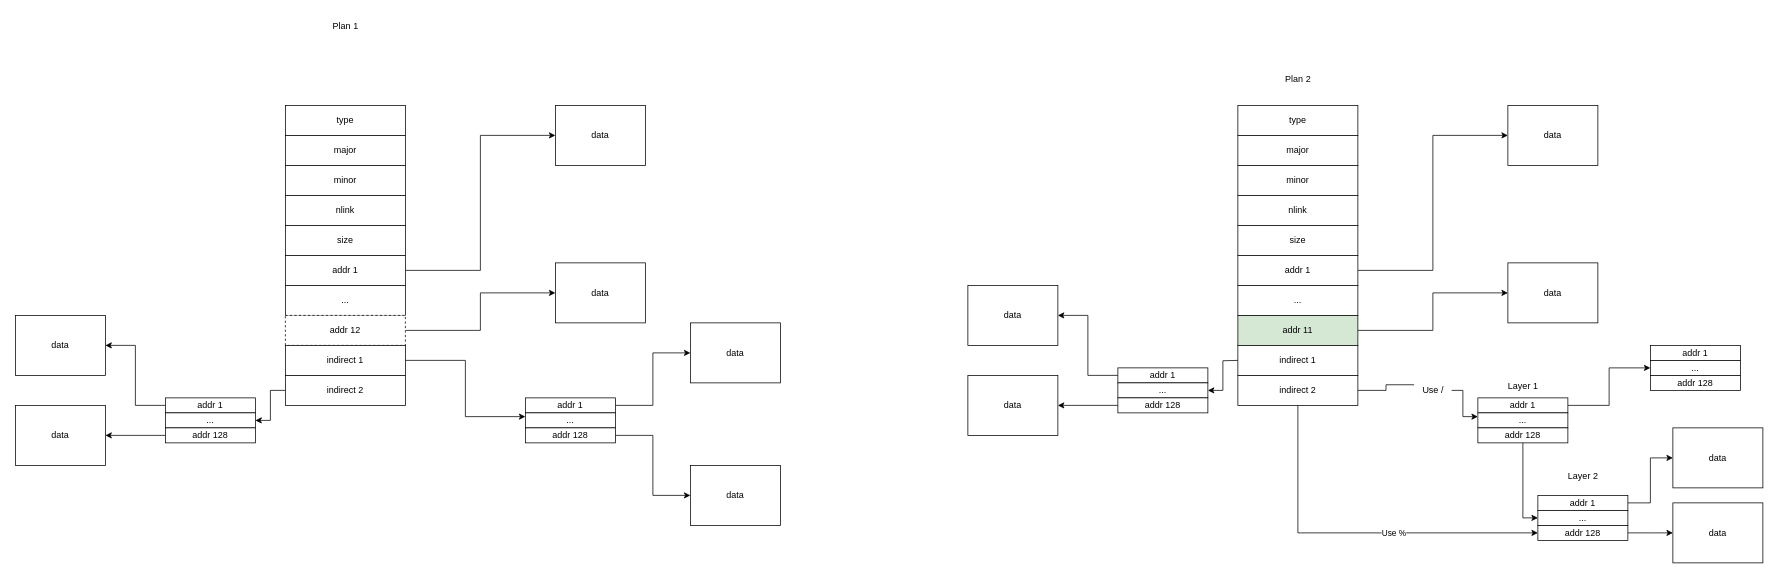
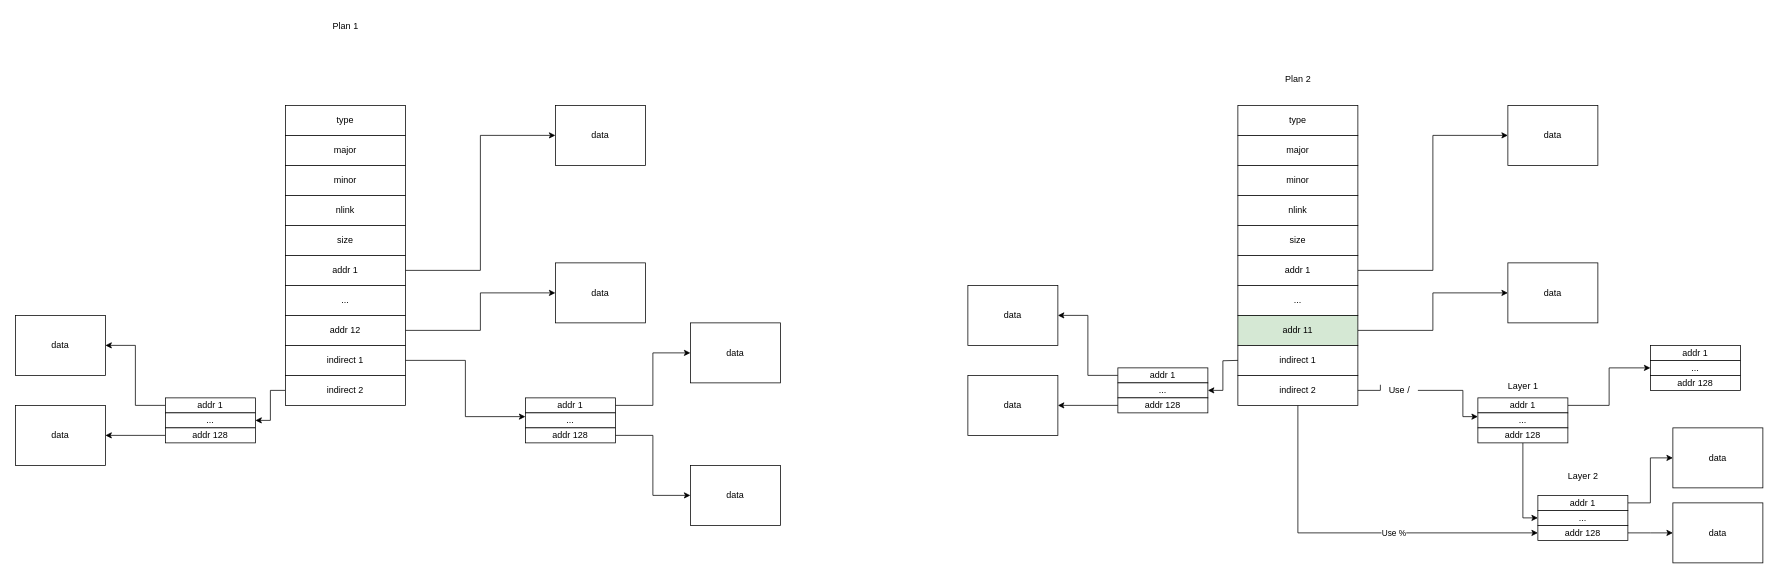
node "addr 12": style dashed -> solid
node "Use /": moved (1433, 390) -> (1399, 390)
